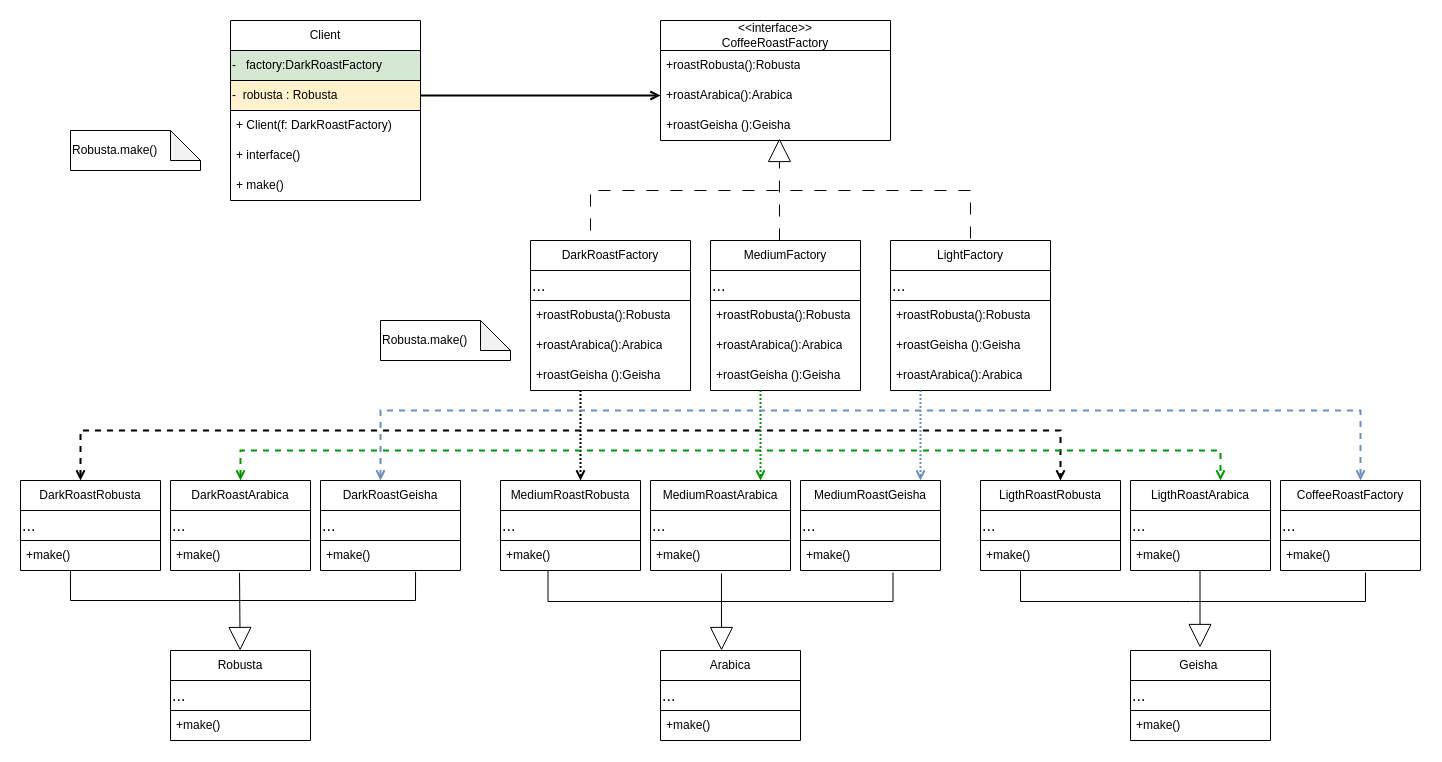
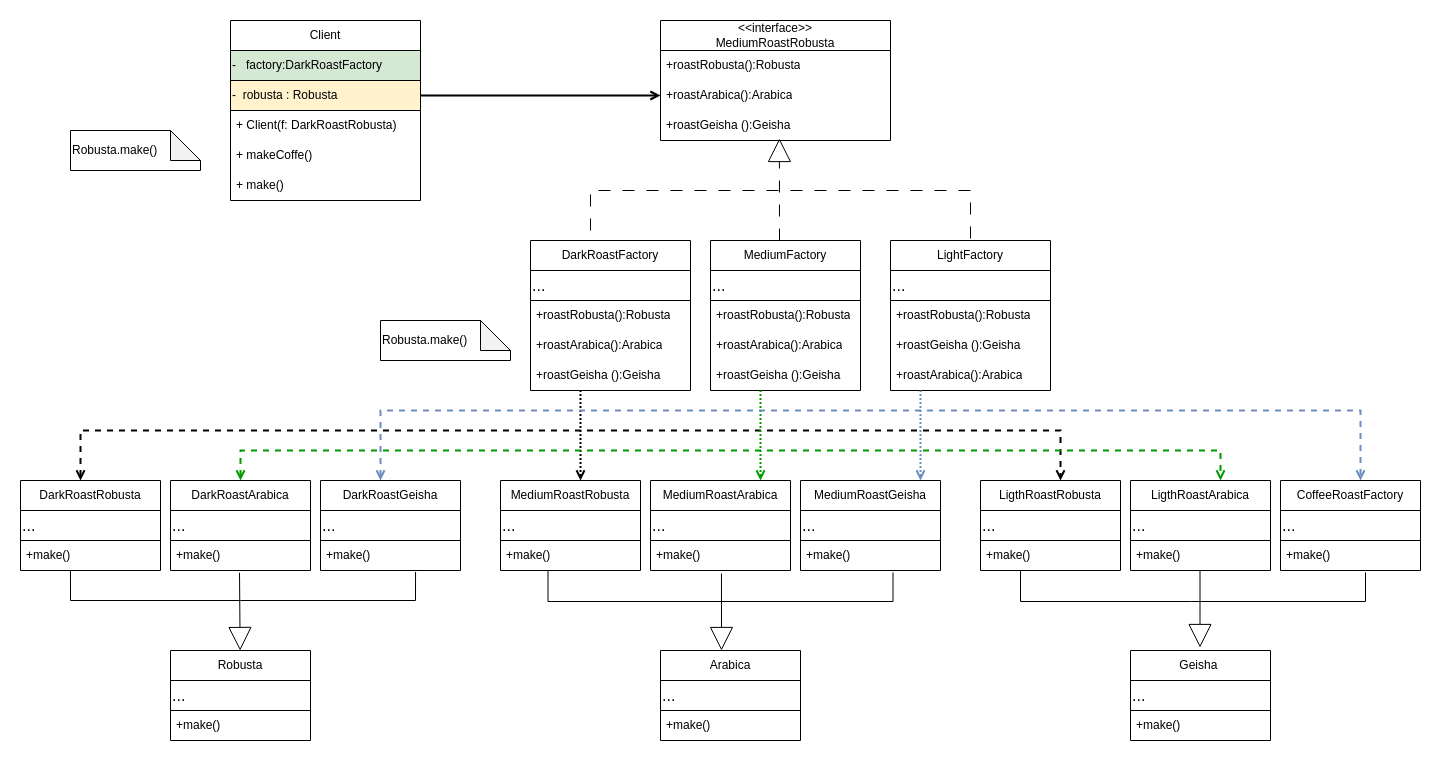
node "<<interface>> CoffeeRoastFactory": label "<<interface>> CoffeeRoastFactory" -> "<<interface>> MediumRoastRobusta"
node "+ Client(f: DarkRoastFactory)": label "+ Client(f: DarkRoastFactory)" -> "+ Client(f: DarkRoastRobusta)"
node "+ interface()": label "+ interface()" -> "+ makeCoffe()"
